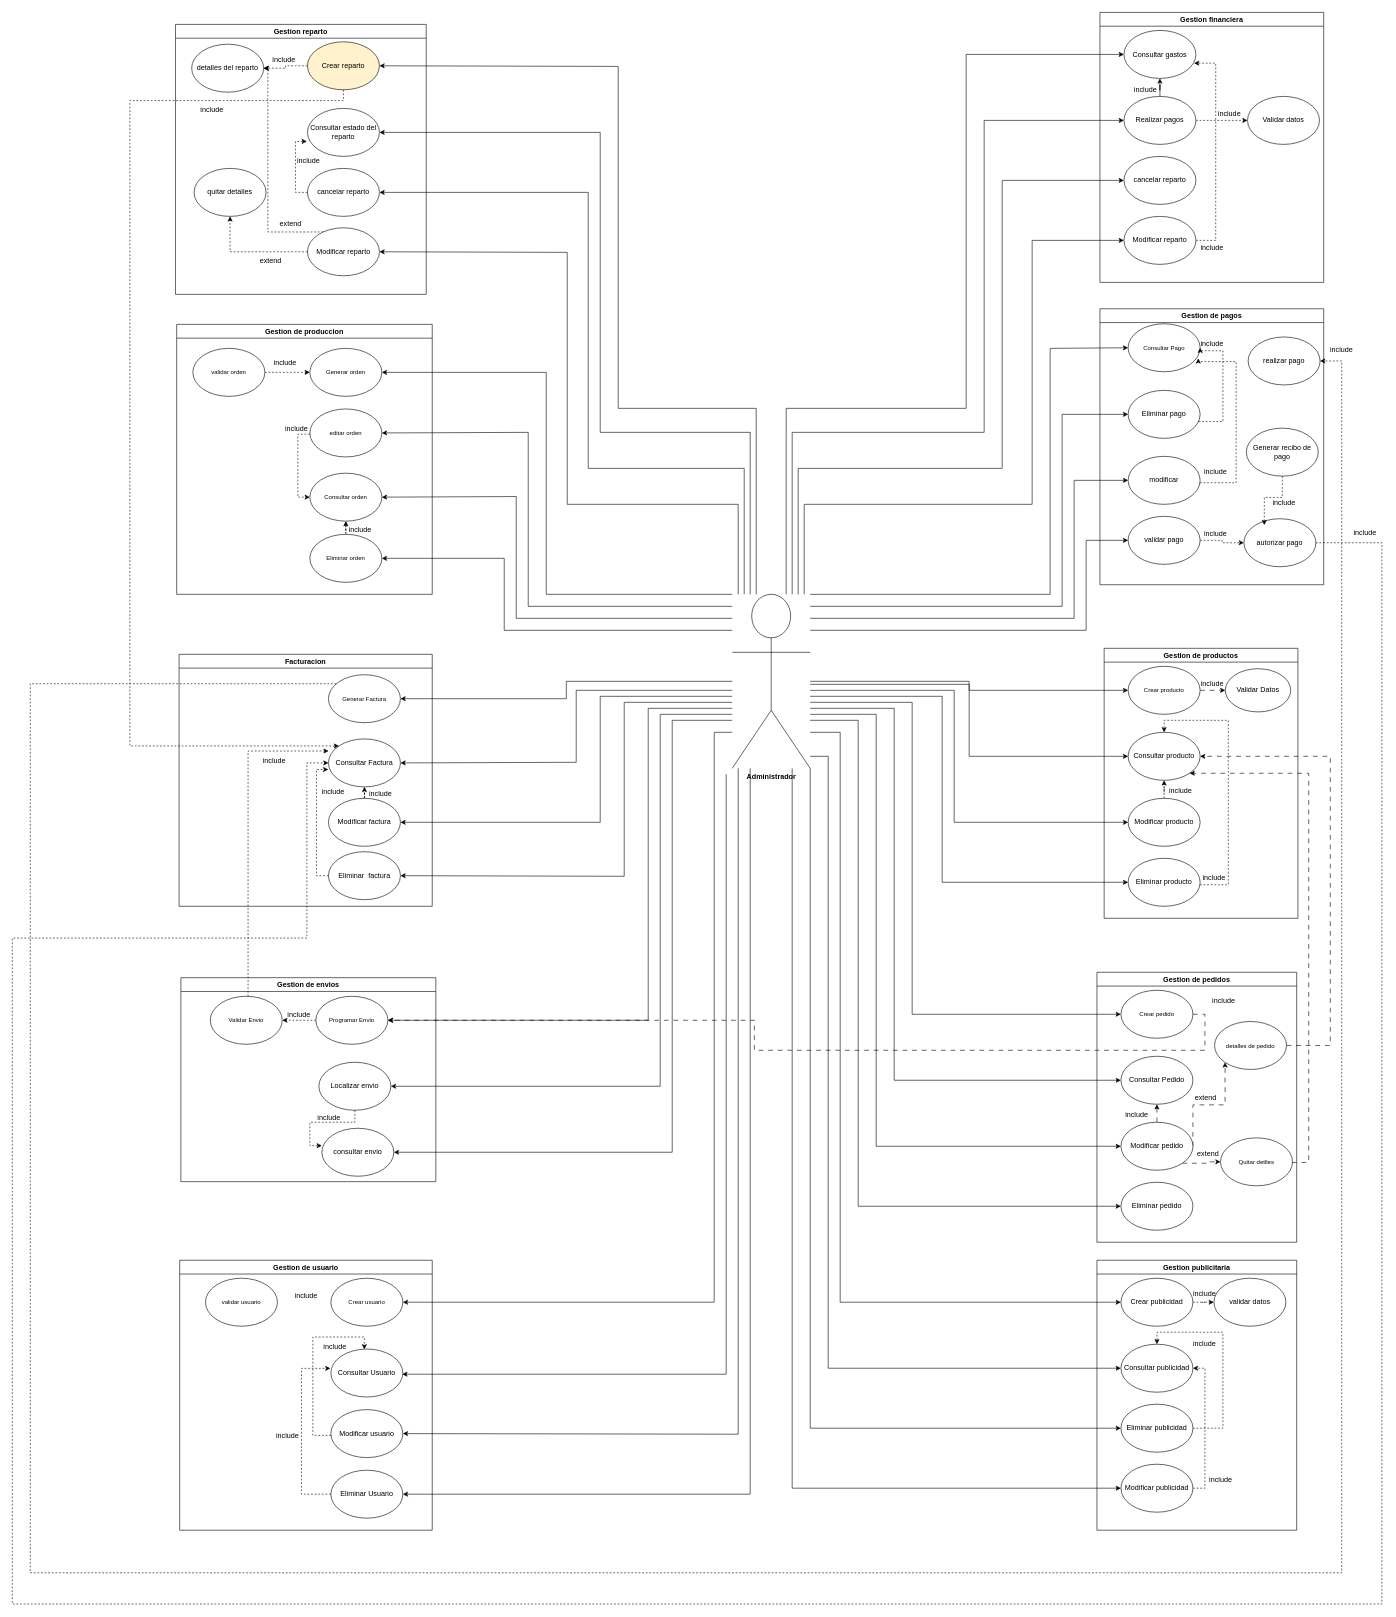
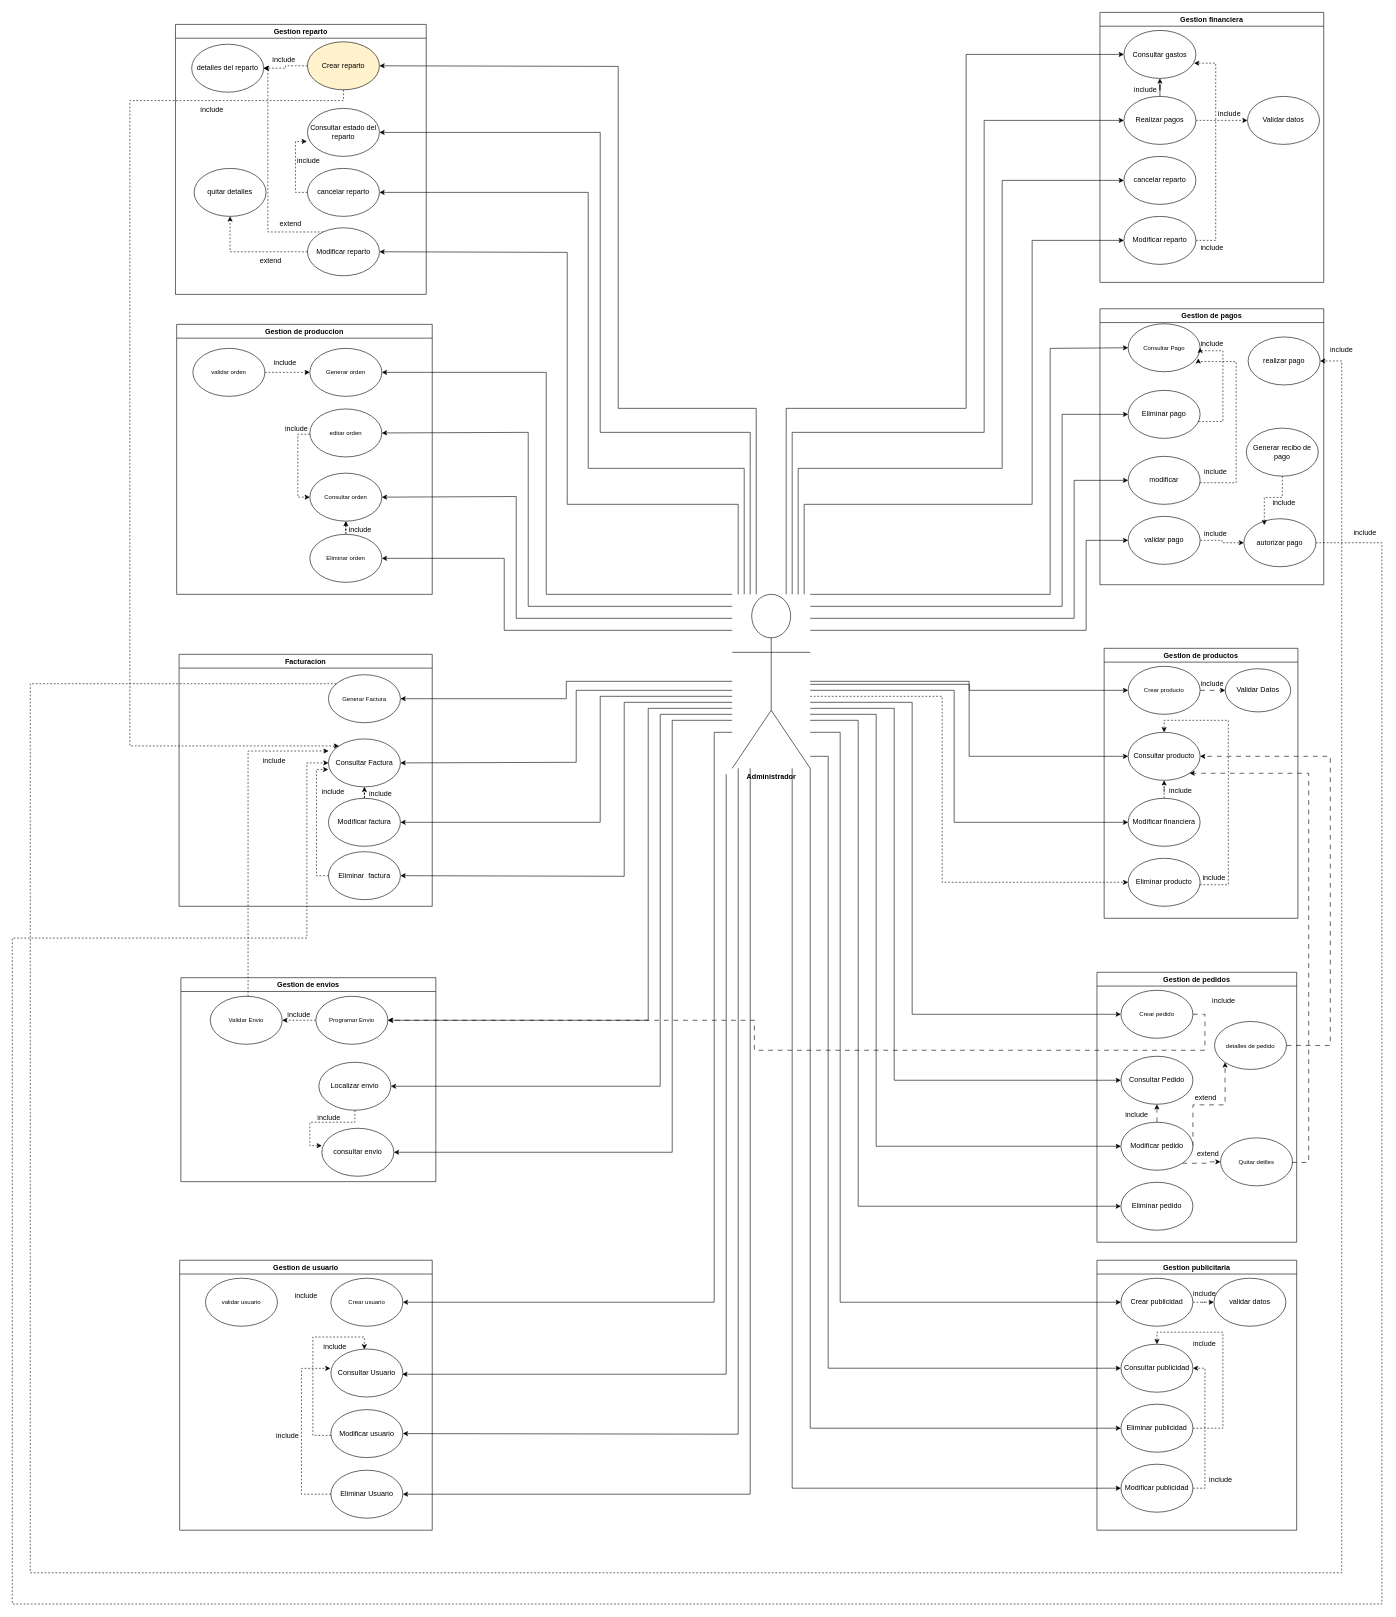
edge "Administrador" -> "Eliminar producto": style solid -> dashed
node "Modificar producto": label "Modificar producto" -> "Modificar financiera"
